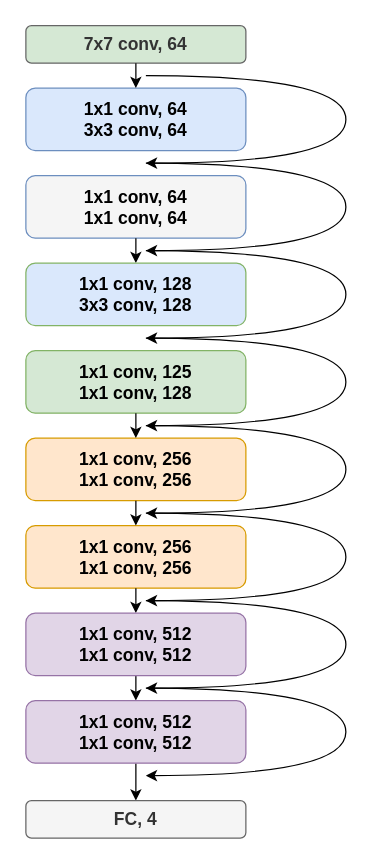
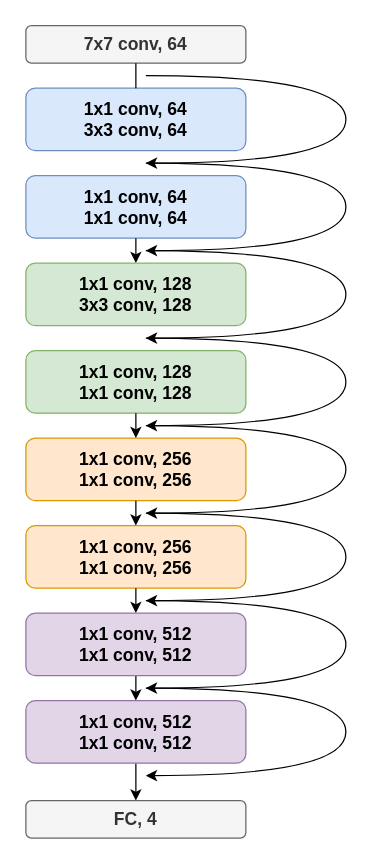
node "7x7 conv, 64": fillcolor #d5e8d4 -> #f5f5f5
edge "7x7 conv, 64" -> "1x1 conv, 64 3x3 conv, 64": arrowhead classic -> none
node "1x1 conv, 64 1x1 conv, 64": fillcolor #f5f5f5 -> #dae8fc
node "1x1 conv, 128 3x3 conv, 128": fillcolor #dae8fc -> #d5e8d4
node "1x1 conv, 125 1x1 conv, 128": label "1x1 conv, 125 1x1 conv, 128" -> "1x1 conv, 128 1x1 conv, 128"
